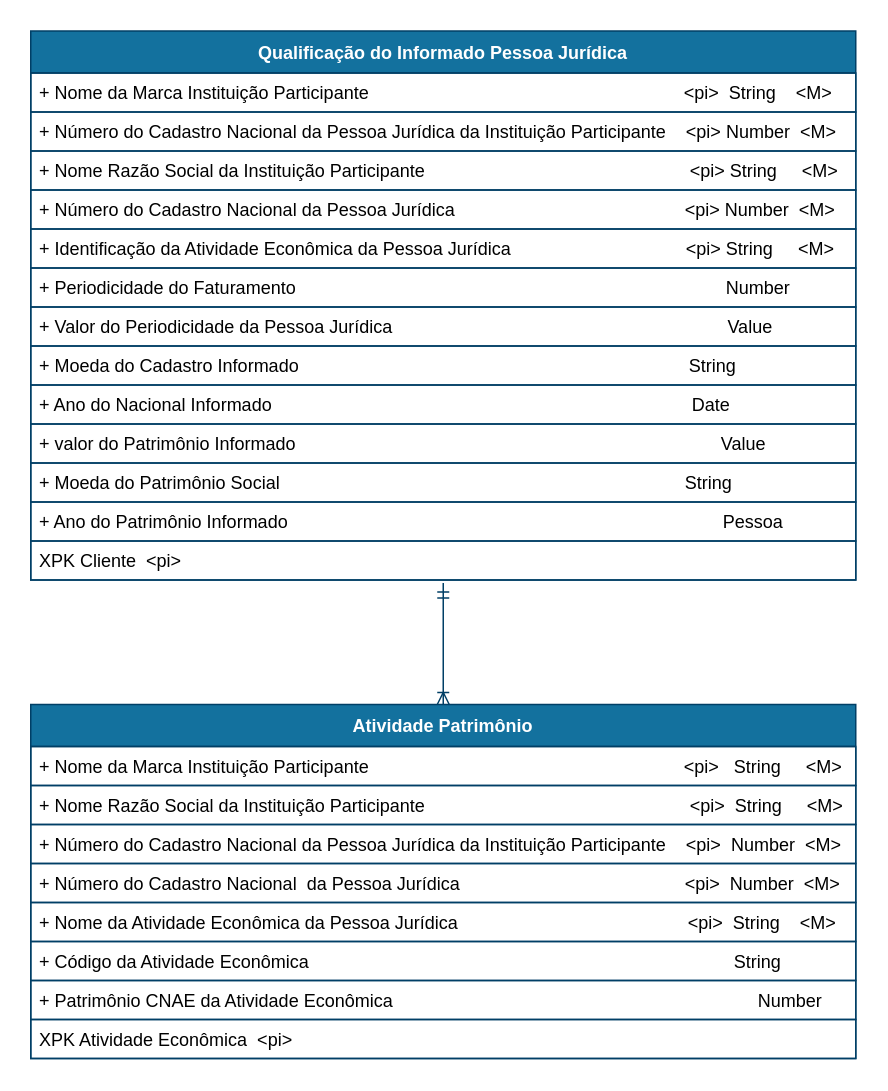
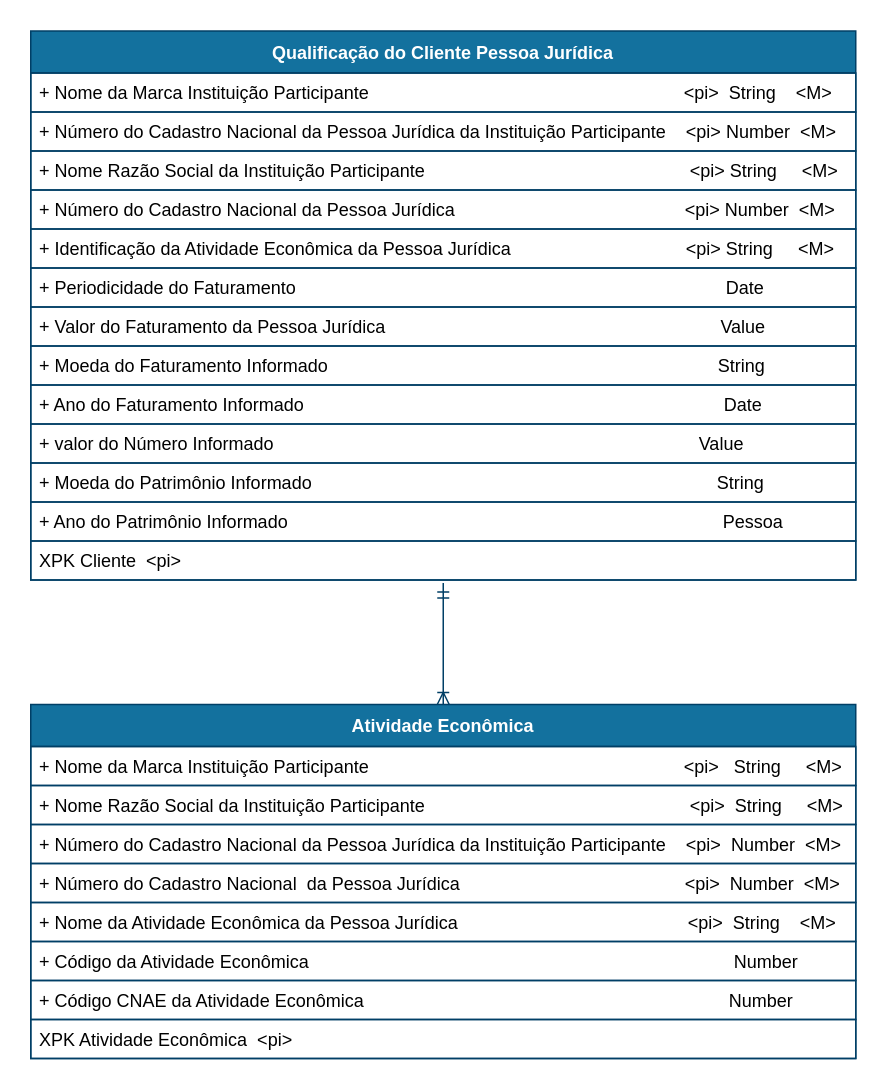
node "Qualificação do Informado Pessoa Jurídica": label "Qualificação do Informado Pessoa Jurídica" -> "Qualificação do Cliente Pessoa Jurídica"
node "+ Periodicidade do Faturamento Number": label "+ Periodicidade do Faturamento Number" -> "+ Periodicidade do Faturamento Date"
node "+ Valor do Periodicidade da Pessoa Jurídica Value": label "+ Valor do Periodicidade da Pessoa Jurídica Value" -> "+ Valor do Faturamento da Pessoa Jurídica Value"
node "+ Moeda do Cadastro Informado String": label "+ Moeda do Cadastro Informado String" -> "+ Moeda do Faturamento Informado String"
node "+ Ano do Nacional Informado Date": label "+ Ano do Nacional Informado Date" -> "+ Ano do Faturamento Informado Date"
node "+ valor do Patrimônio Informado Value": label "+ valor do Patrimônio Informado Value" -> "+ valor do Número Informado Value"
node "+ Moeda do Patrimônio Social String": label "+ Moeda do Patrimônio Social String" -> "+ Moeda do Patrimônio Informado String"
node "Atividade Patrimônio": label "Atividade Patrimônio" -> "Atividade Econômica"
node "+ Código da Atividade Econômica String": label "+ Código da Atividade Econômica String" -> "+ Código da Atividade Econômica Number"
node "+ Patrimônio CNAE da Atividade Econômica Number": label "+ Patrimônio CNAE da Atividade Econômica Number" -> "+ Código CNAE da Atividade Econômica Number"
